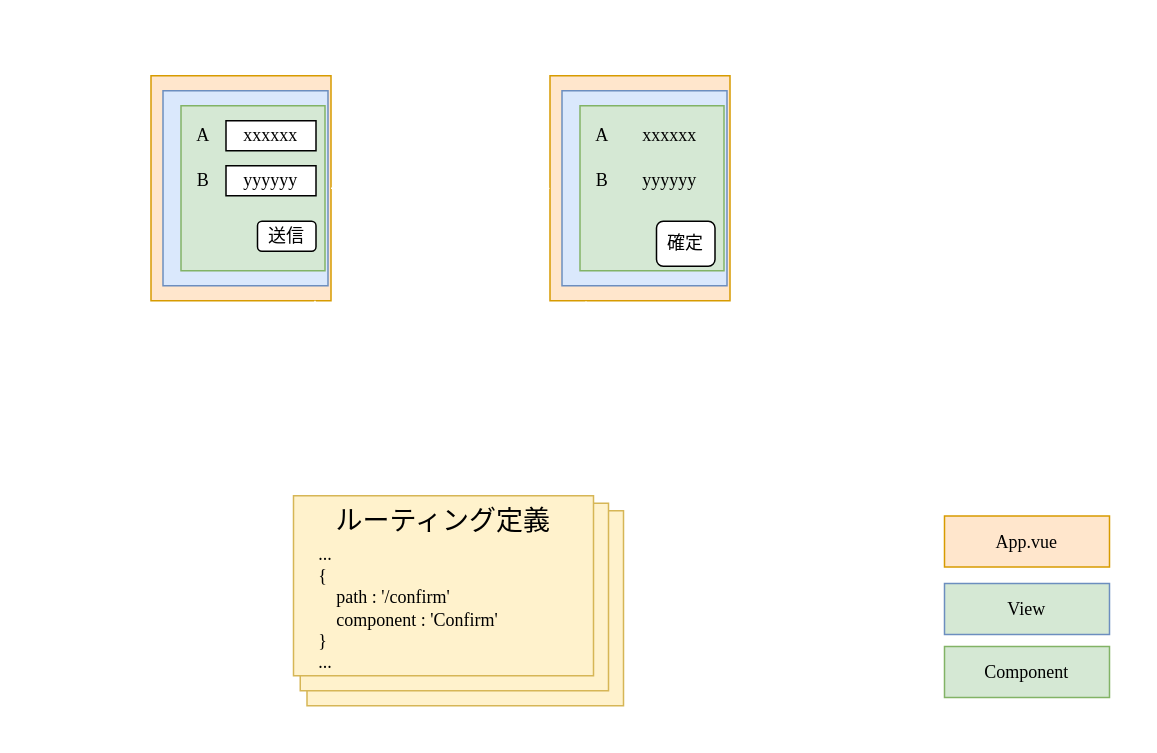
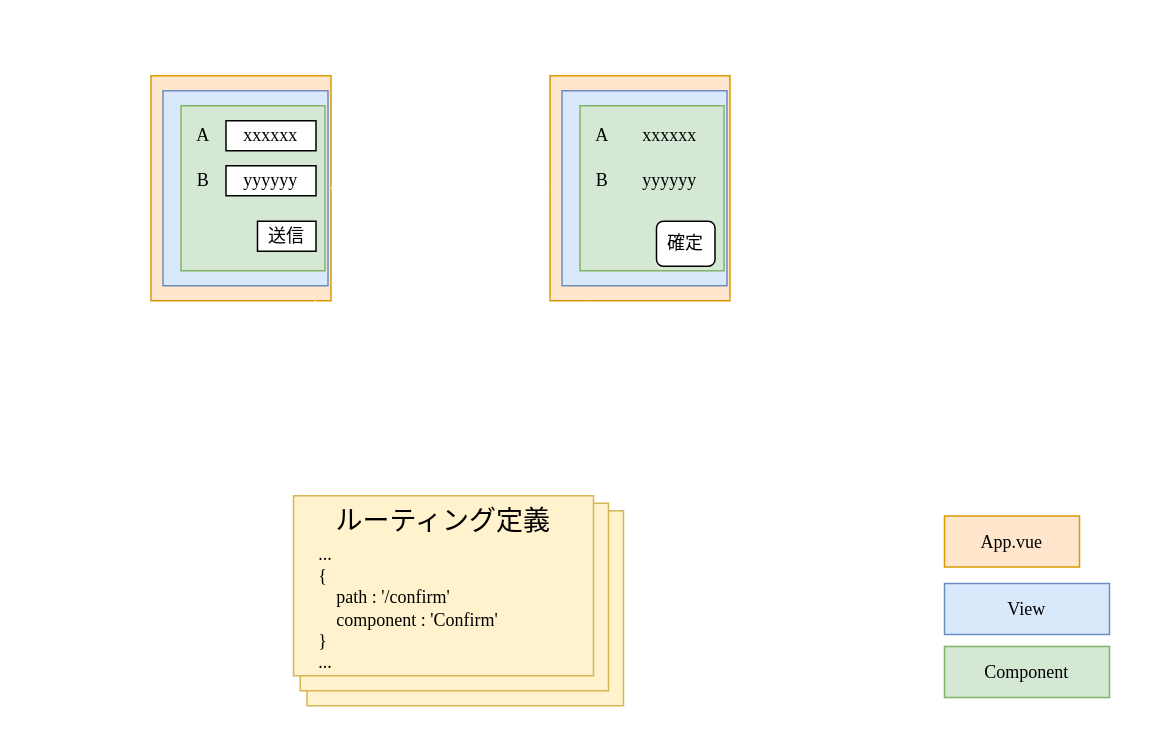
node "送信": shape rounded rectangle -> rectangle
node "App.vue": size 165x51 -> 135x51
node "View": fillcolor #d5e8d4 -> #dae8fc
